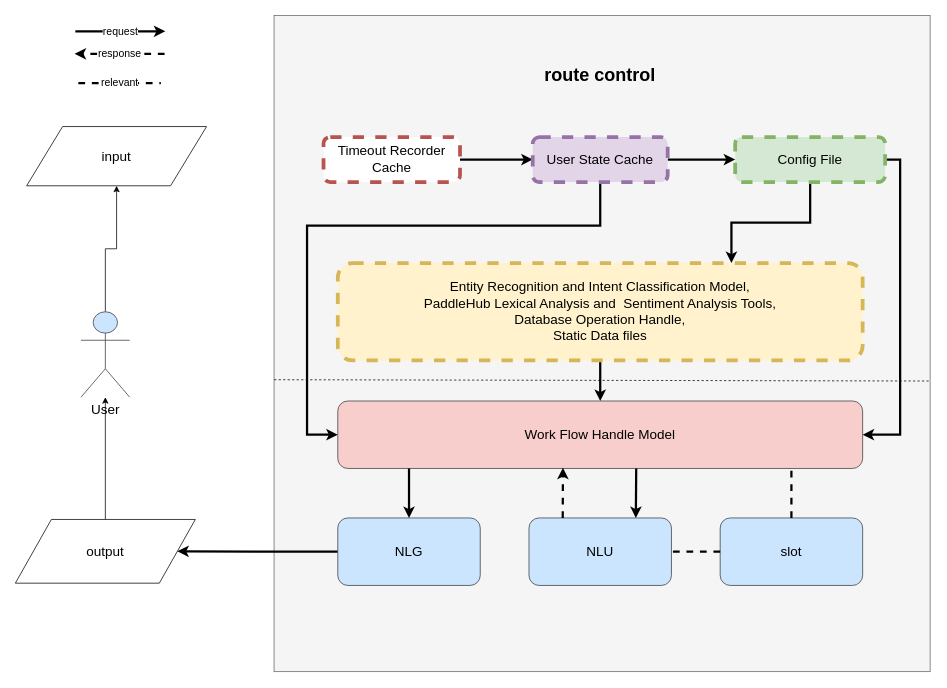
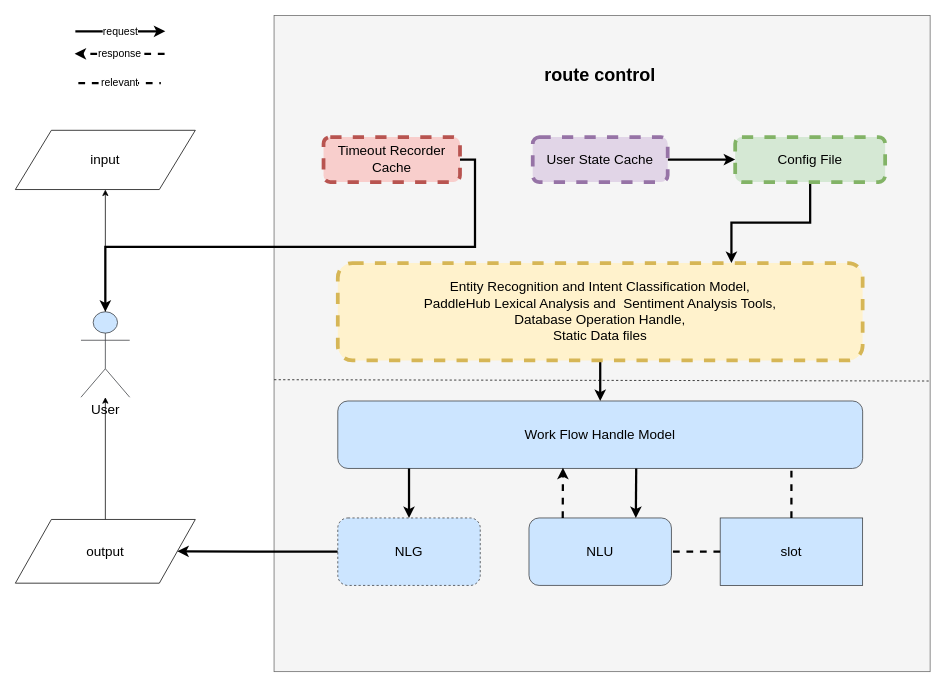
node "input": moved (117, 156) -> (105, 160)
node "Timeout Recorder Cache": fillcolor #ffffff -> #f8cecc
edge "Timeout Recorder Cache" -> "User State Cache": now "Timeout Recorder Cache" -> "User"
edge "User State Cache" -> "Work Flow Handle Model": removed
edge "Config File" -> "Work Flow Handle Model": removed
node "Work Flow Handle Model": fillcolor #f8cecc -> #cce5ff
node "NLG": style solid -> dashed
node "slot": shape rounded rectangle -> rectangle
